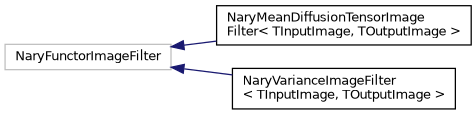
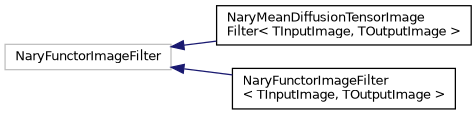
node "NaryVarianceImageFilter < TInputImage, TOutputImage >": label "NaryVarianceImageFilter < TInputImage, TOutputImage >" -> "NaryFunctorImageFilter < TInputImage, TOutputImage >"
